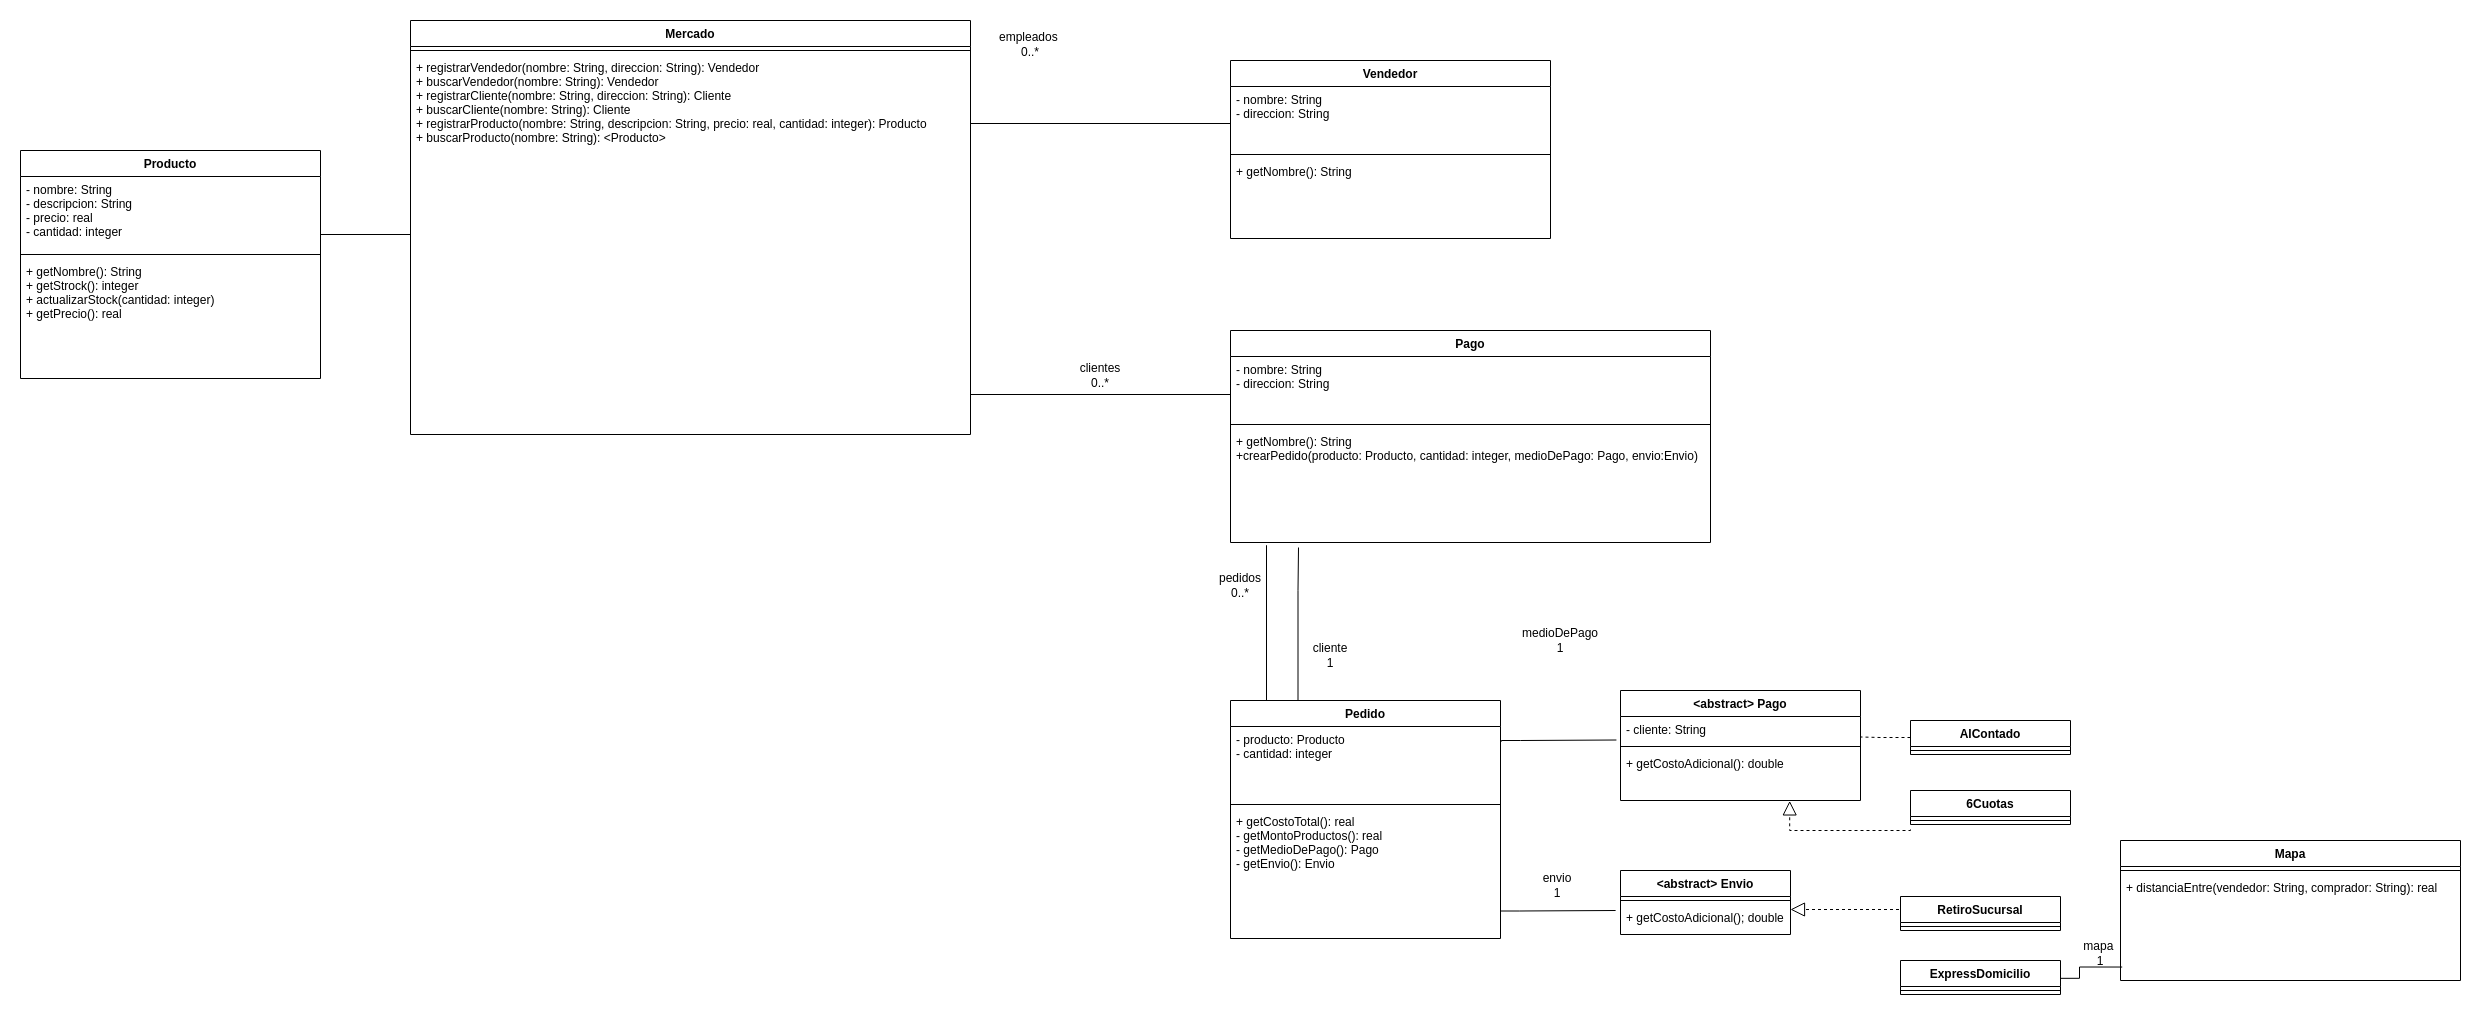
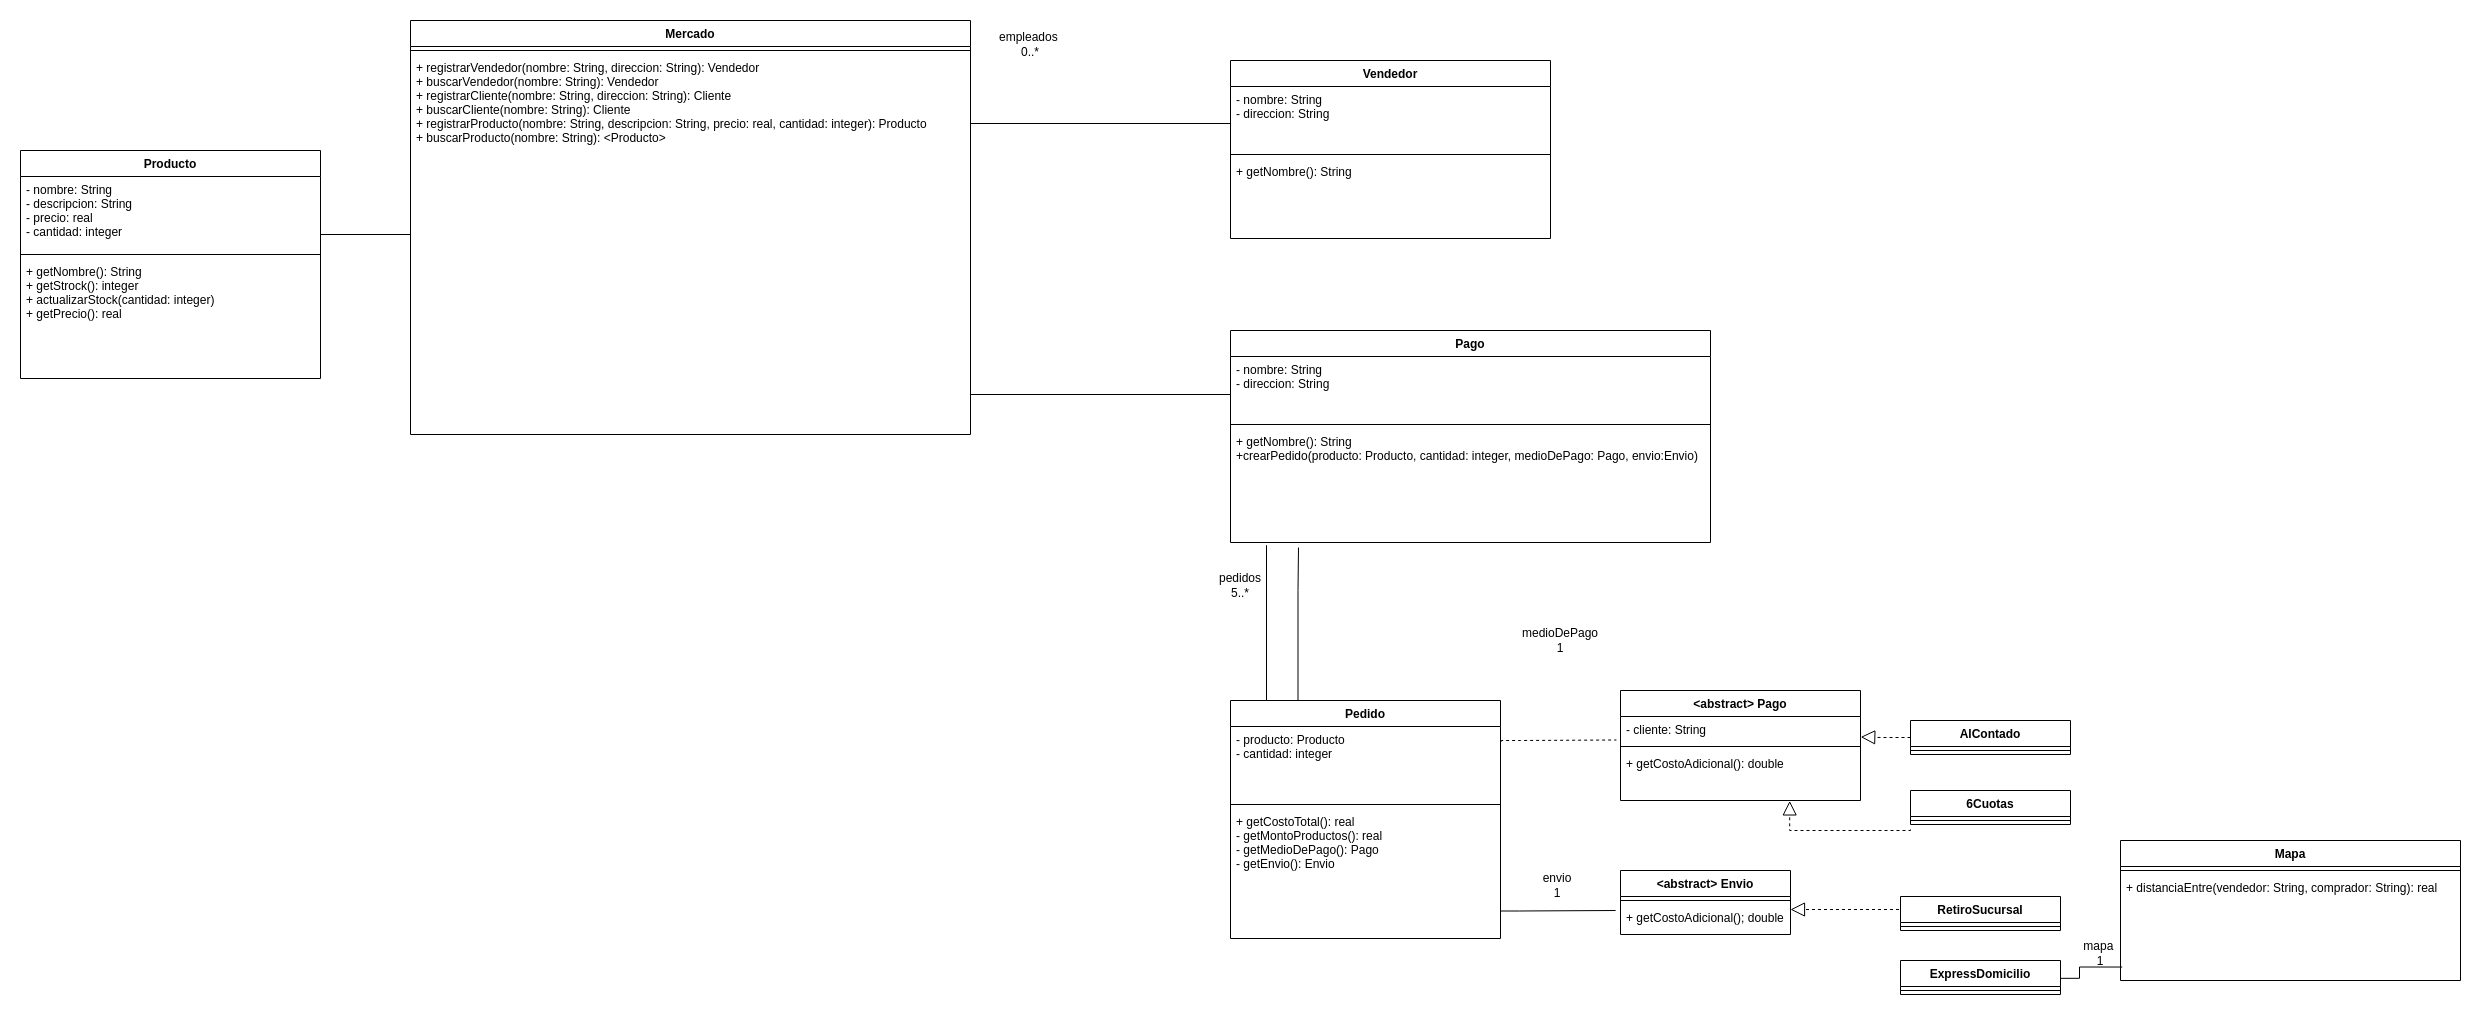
node "clientes 0..*": removed
node "pedidos 0..*": label "pedidos 0..*" -> "pedidos 5..*"
node "cliente 1": removed
edge "- cliente: String" -- "AlContado": arrowhead none -> block
edge "- cliente: String" -- "- producto: Producto - cantidad: integer": style solid -> dashed
